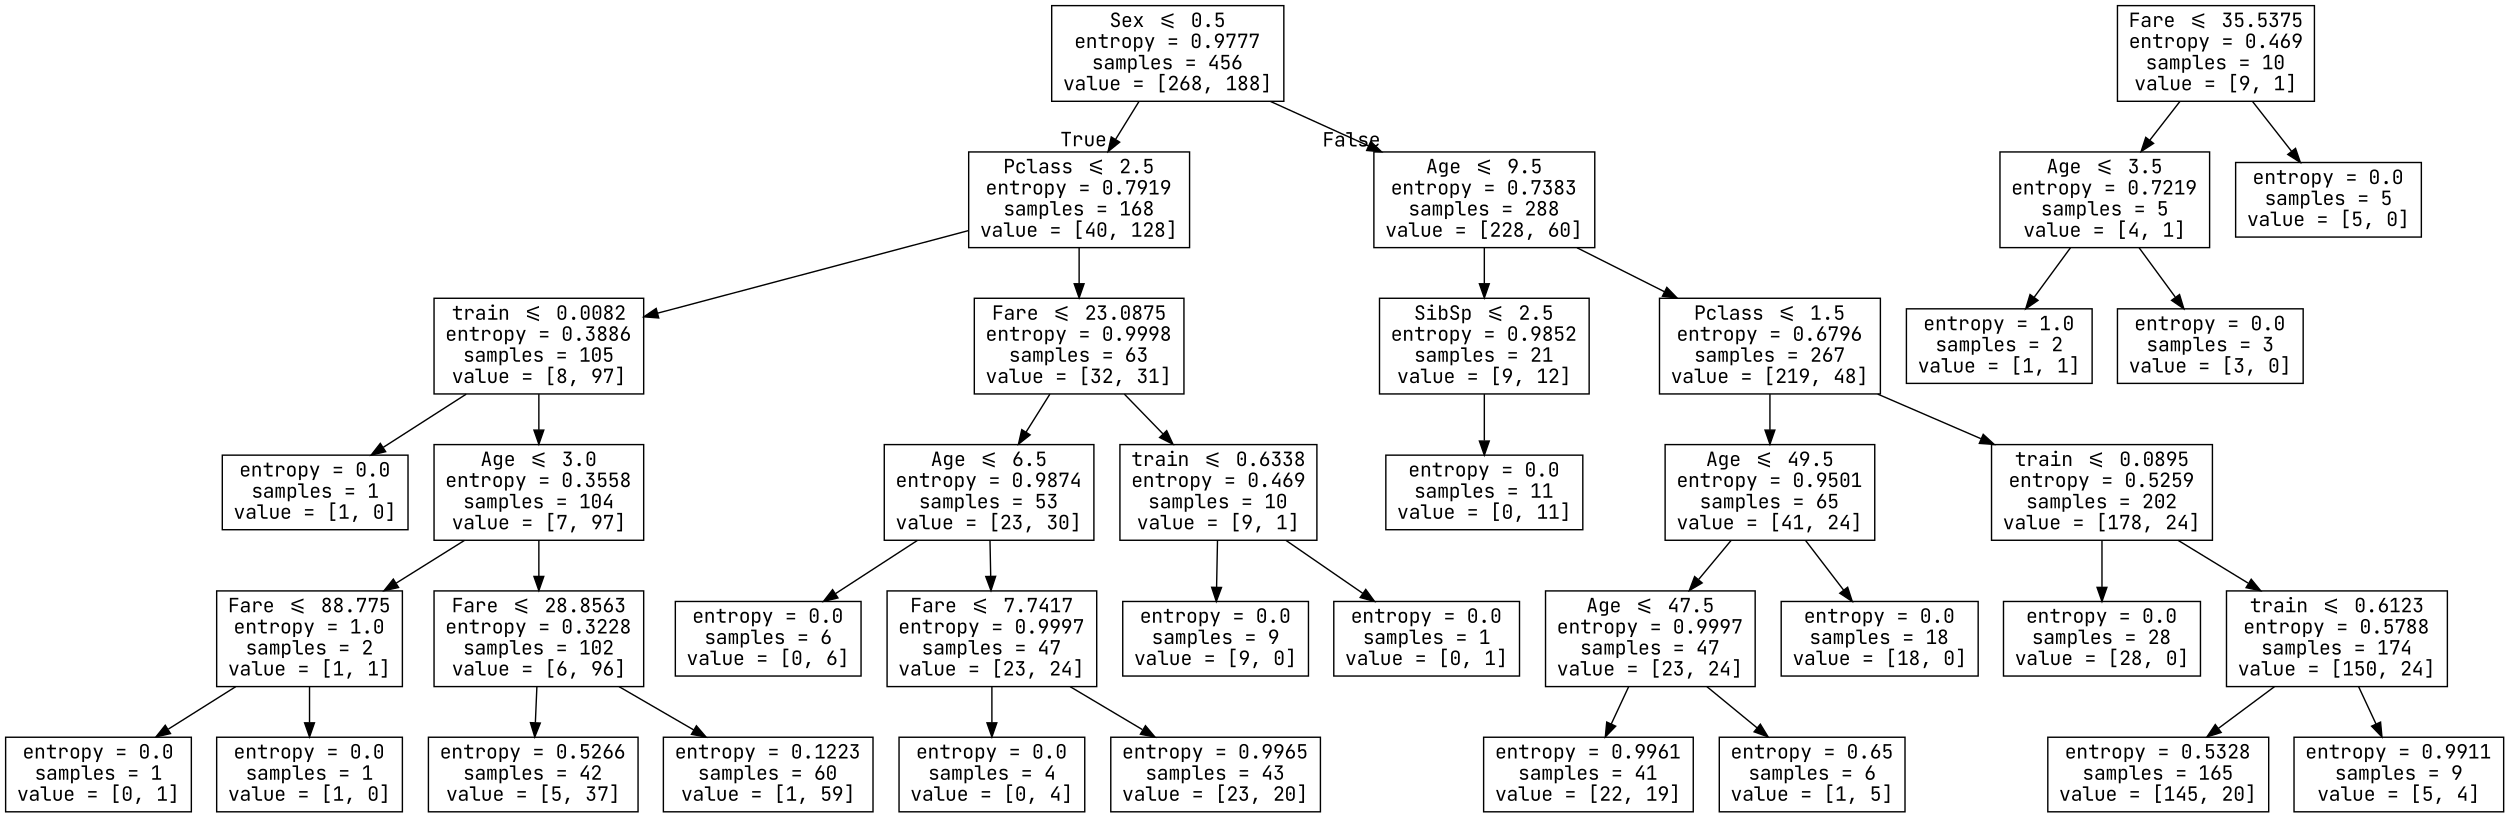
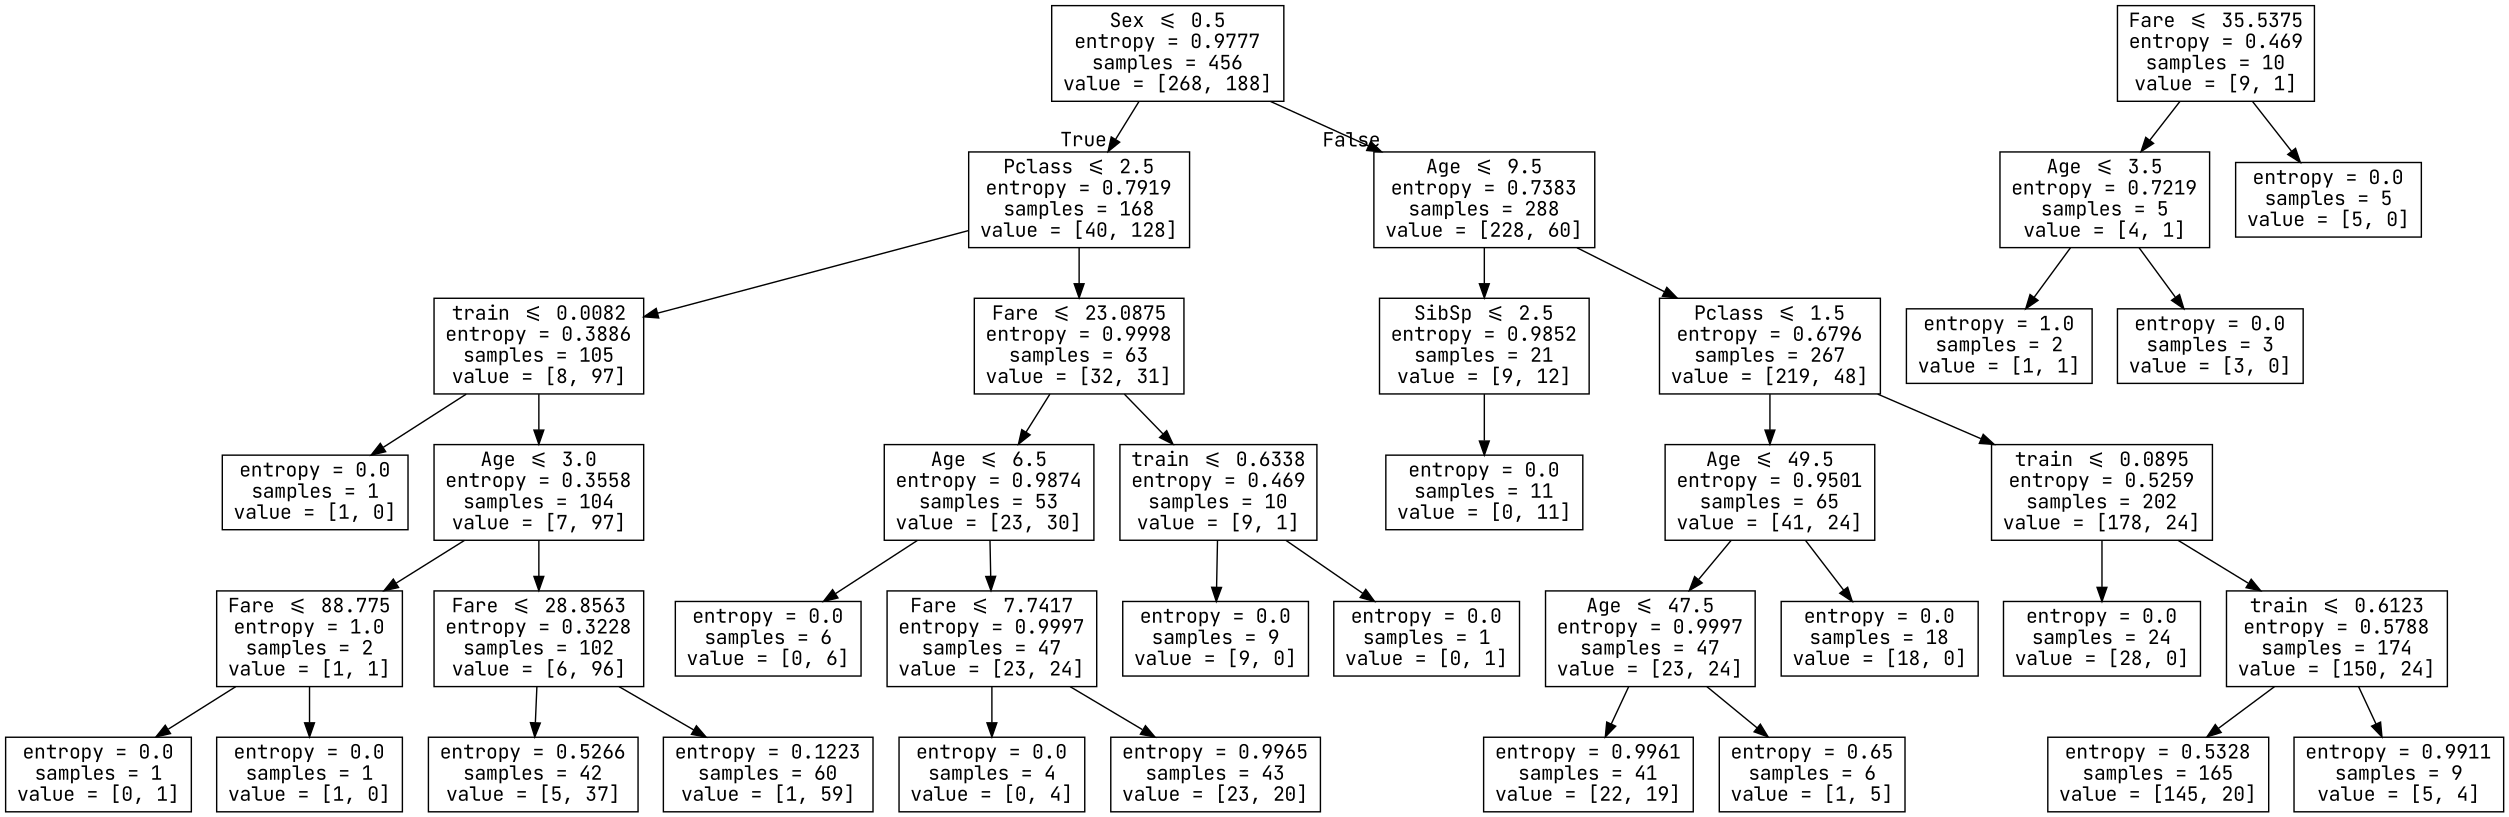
node "entropy = 0.0 samples = 28 value = [28, 0]": label "entropy = 0.0 samples = 28 value = [28, 0]" -> "entropy = 0.0 samples = 24 value = [28, 0]"
